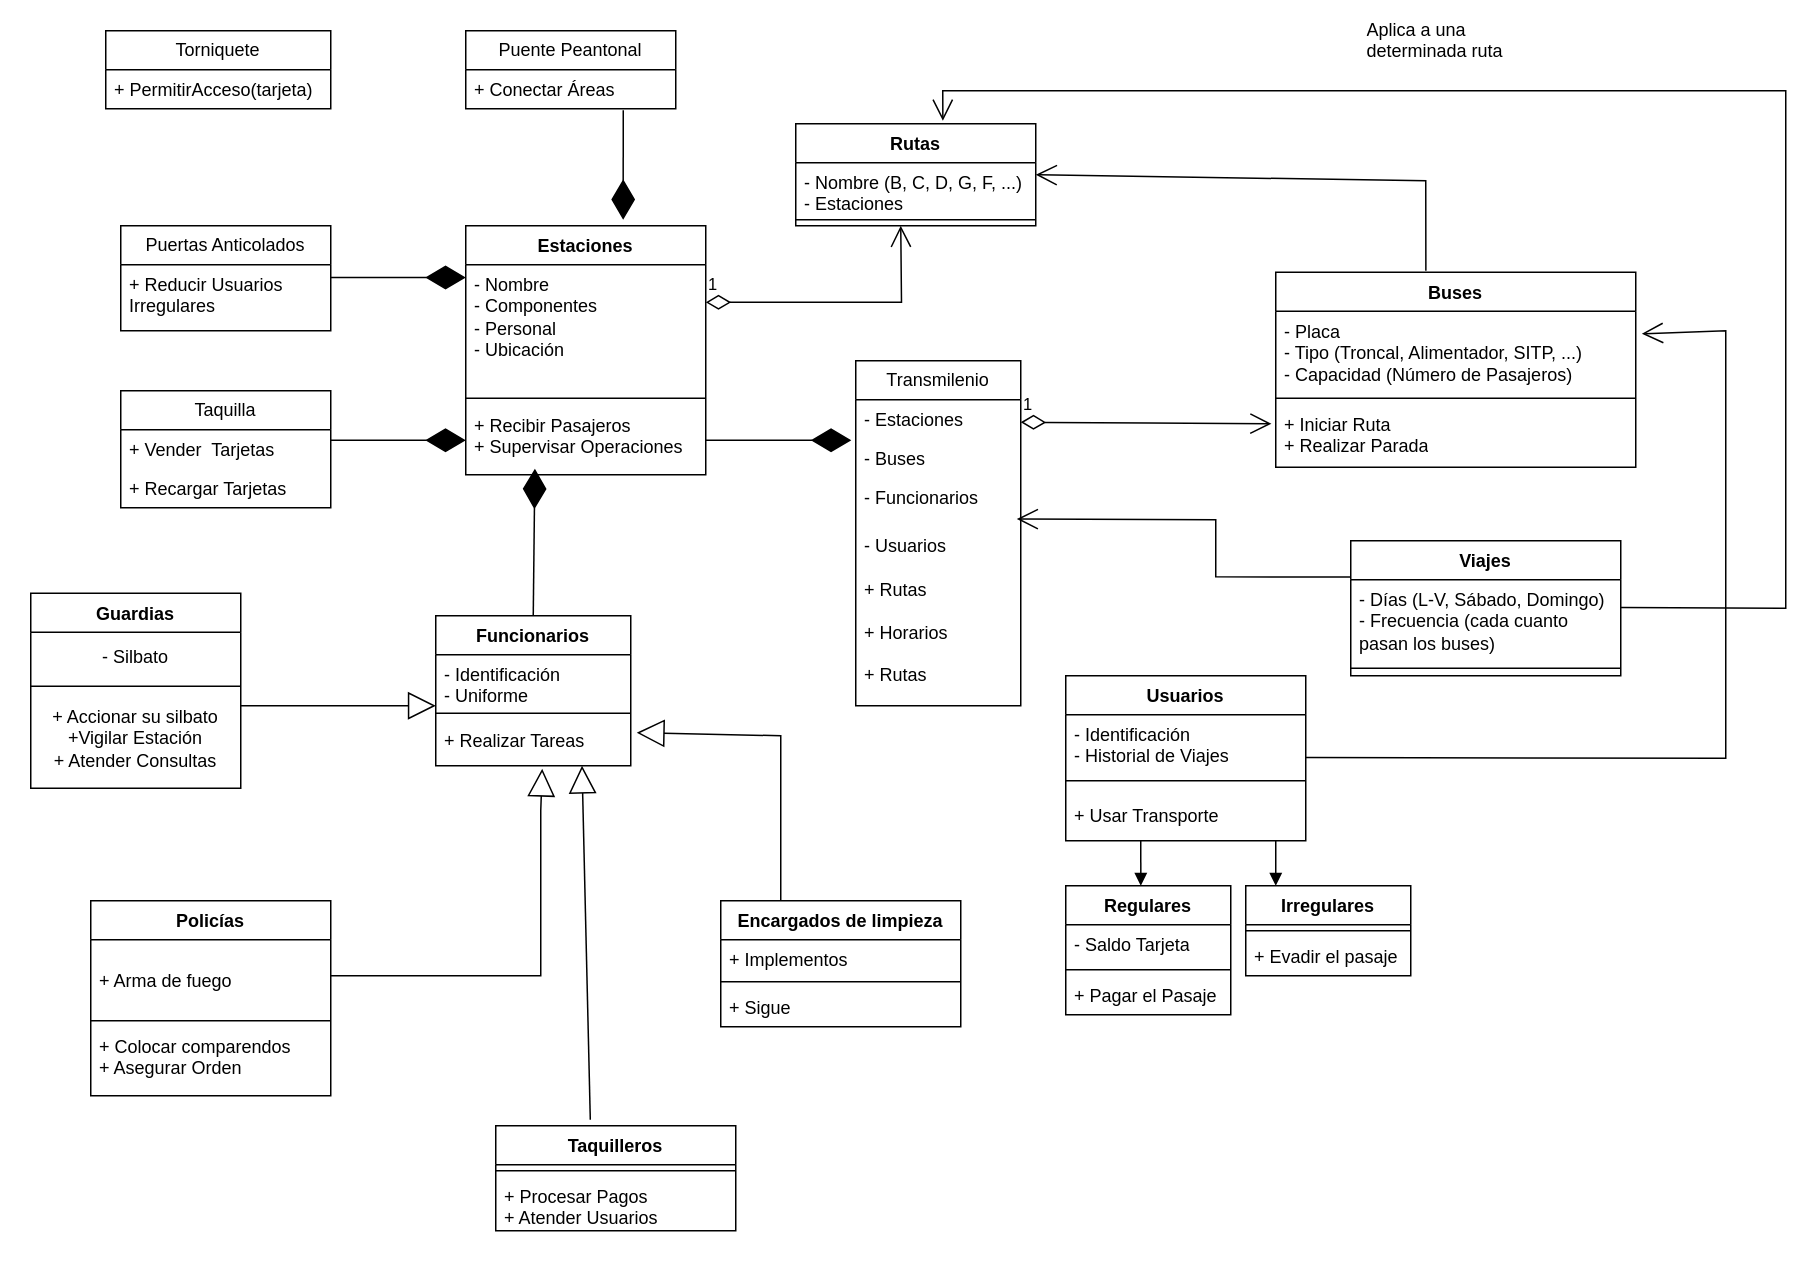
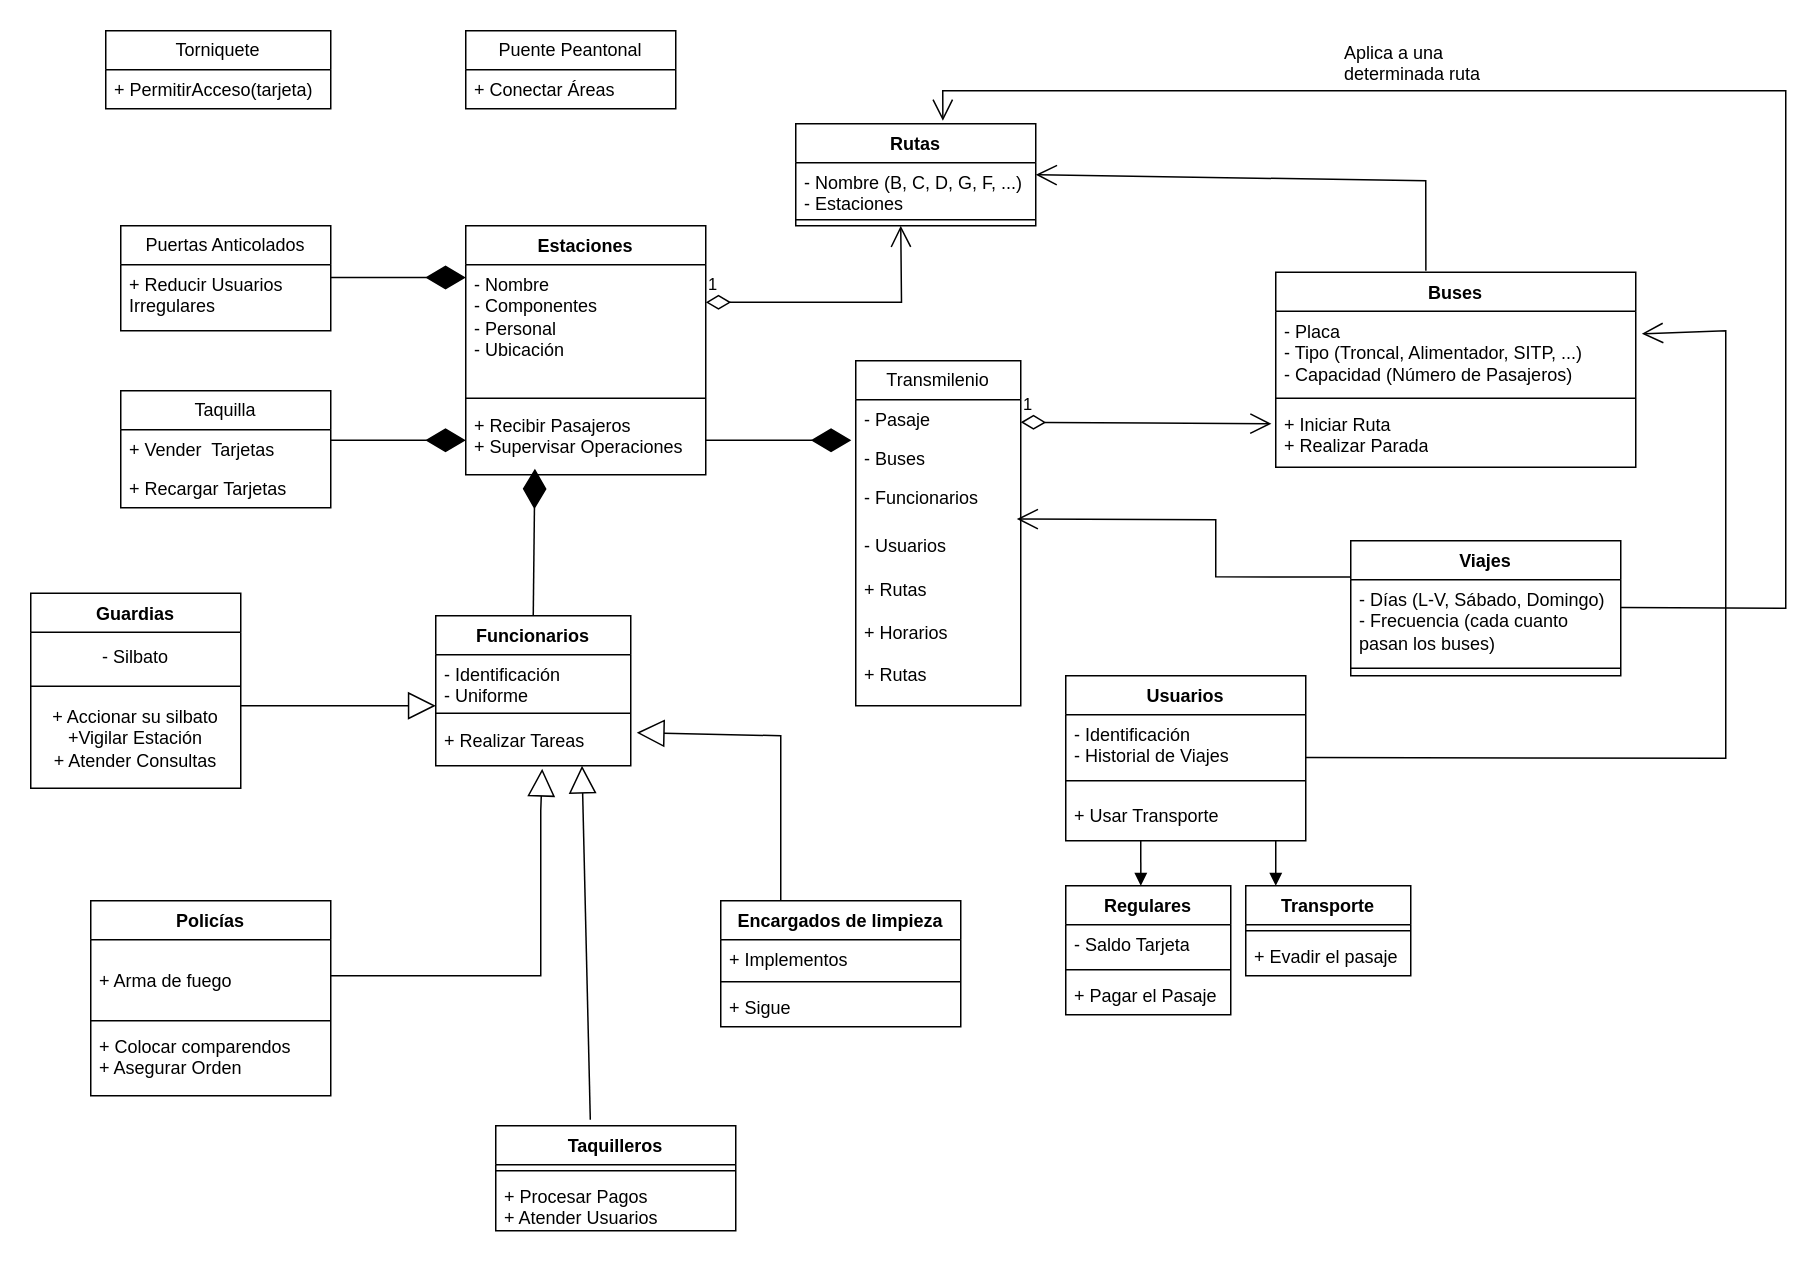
node "Aplica a una determinada ruta": moved (1448, 47) -> (1426, 70)
edge "+ Conectar Áreas" -> "Estaciones": removed
node "- Estaciones": label "- Estaciones" -> "- Pasaje"
node "Irregulares": label "Irregulares" -> "Transporte"
